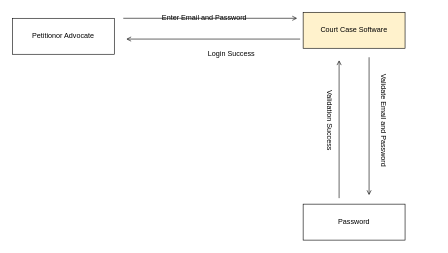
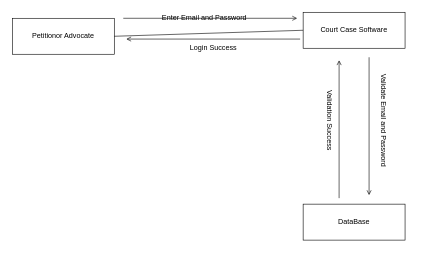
node "Court Case Software": fillcolor #fff2cc -> #ffffff
edge "Court Case Software" -- "Petitionor Advocate": added
node "Login Success": moved (231, 54) -> (213, 48)
node "Password": label "Password" -> "DataBase"
